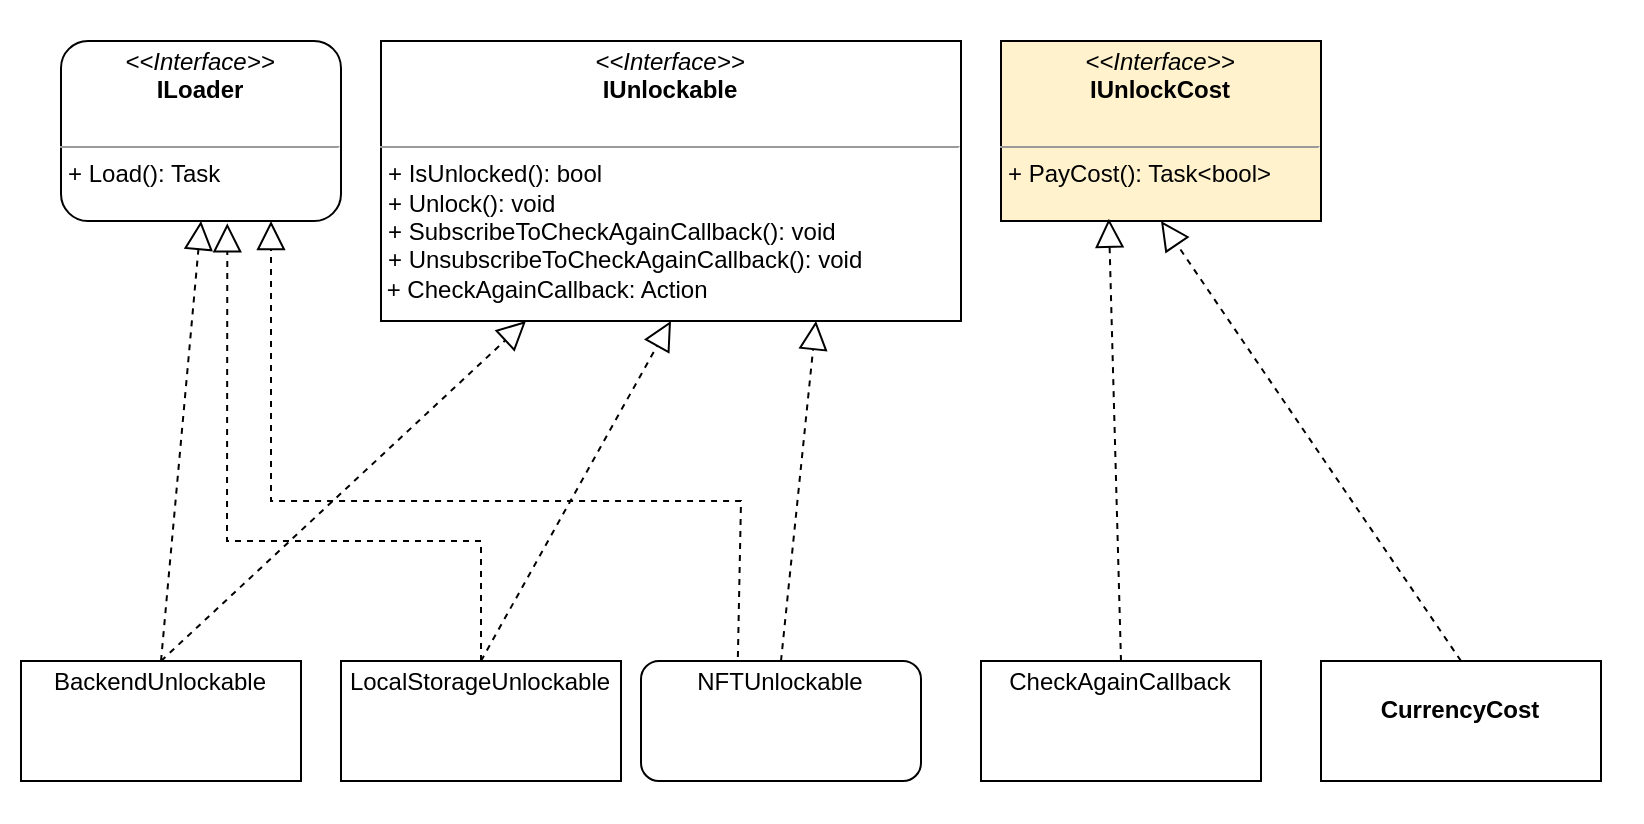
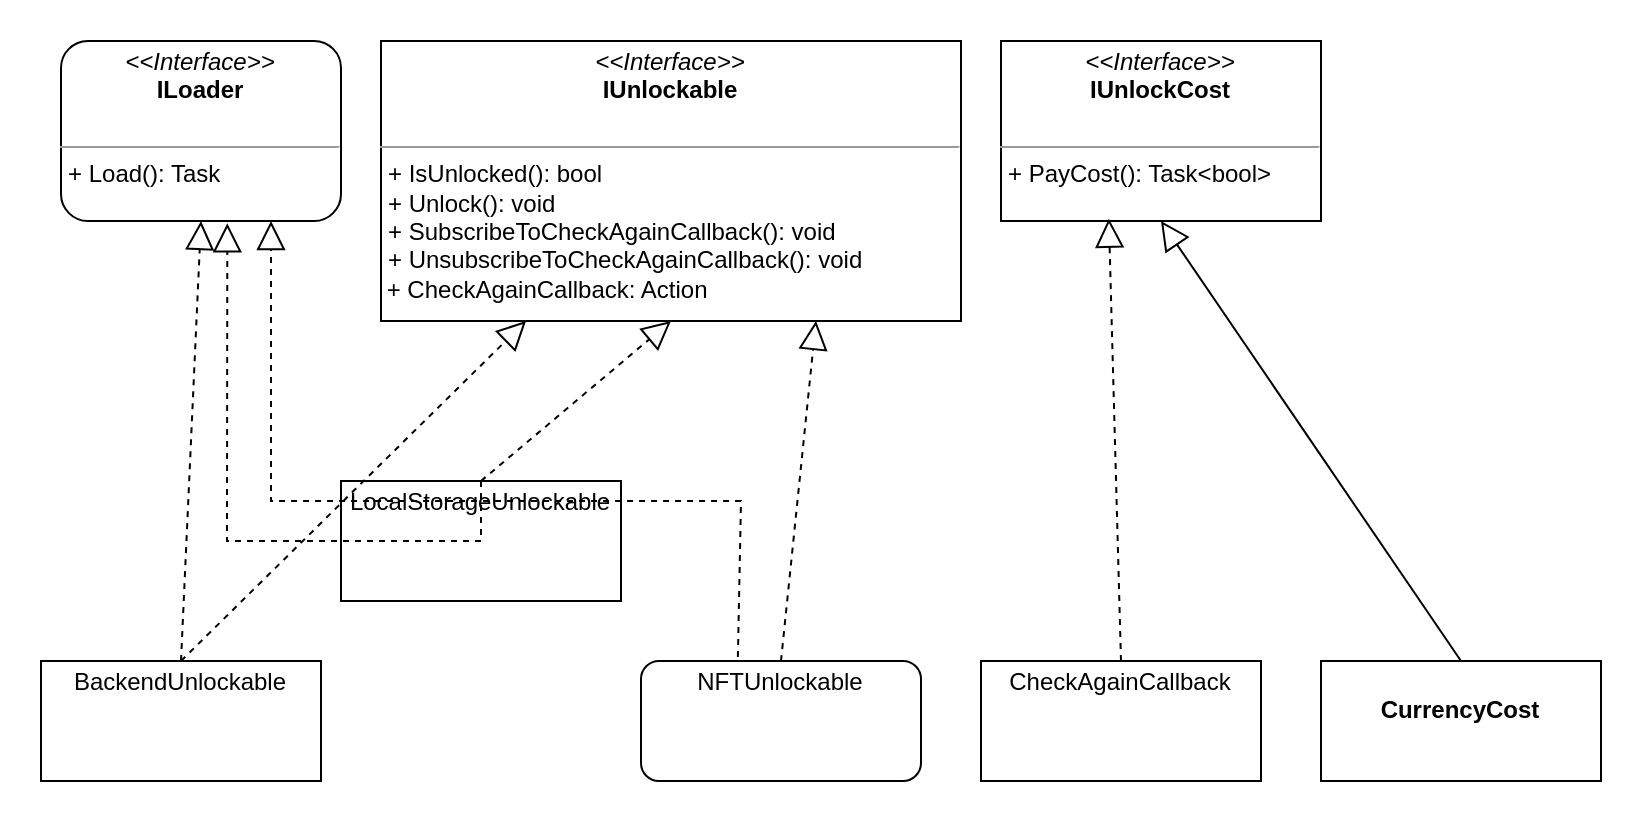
node "<<Interface>> IUnlockCost + PayCost(): Task<bool>": fillcolor #fff2cc -> #ffffff
edge "CurrencyCost" -> "<<Interface>> IUnlockCost + PayCost(): Task<bool>": style dashed -> solid
node "BackendUnlockable": moved (161, 721) -> (181, 721)
node "LocalStorageUnlockable": moved (481, 721) -> (481, 541)
